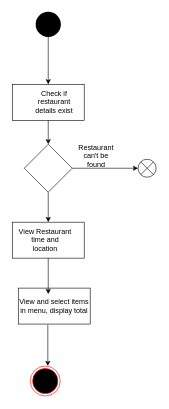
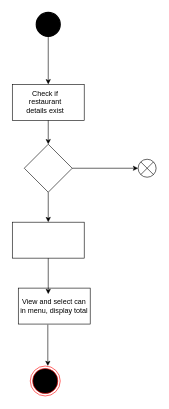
node "Check if restaurant details exist": moved (54, 102) -> (45, 102)
node "Restaurant can't be found": removed
node "View Restaurant time and location": removed
node "View and select items in menu, display total": label "View and select items in menu, display total" -> "View and select can in menu, display total"
